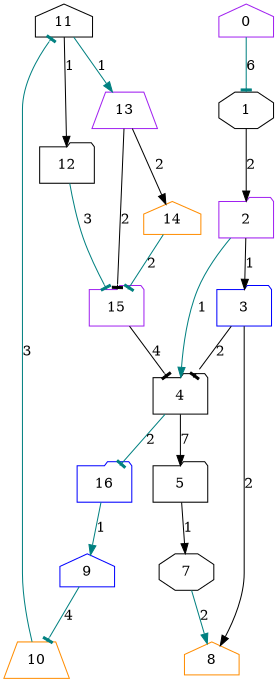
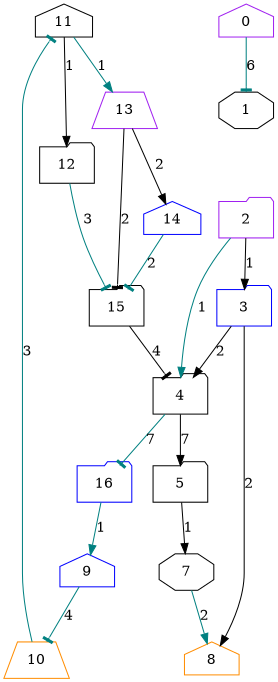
edge "1" -> "2": removed, label "2"
node "14": color darkorange -> blue
node "15": color purple -> black
edge "3" -> "4": arrowhead tee -> normal
edge "4" -> "16": label "2" -> "7"
